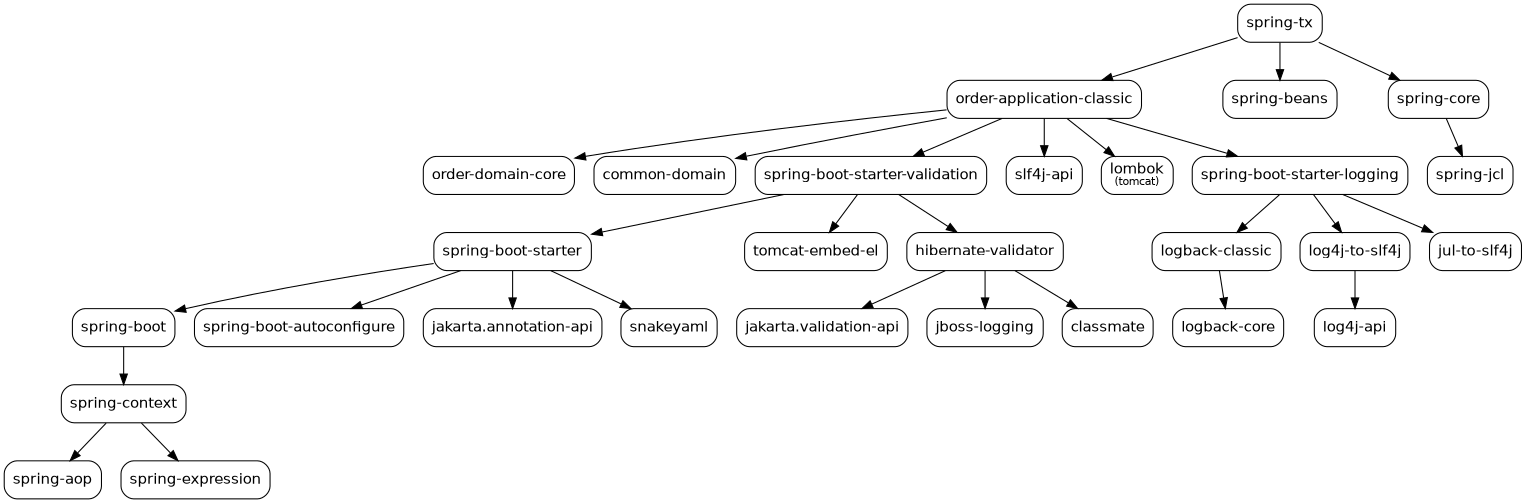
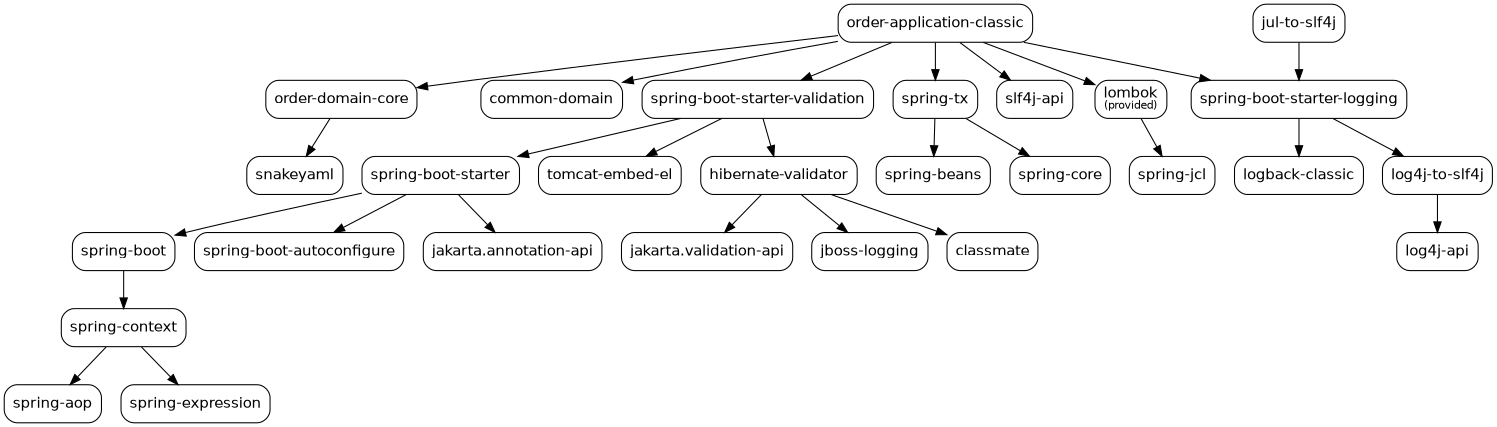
edge "spring-tx" -> "order-application-classic": reversed
edge "spring-core" -> "spring-jcl": now "lombok" -> "spring-jcl"
node "lombok": text "(tomcat)" -> "(provided)"
edge "spring-boot-starter-logging" -> "jul-to-slf4j": reversed
edge "spring-boot-starter" -> "snakeyaml": now "order-domain-core" -> "snakeyaml"
node "logback-core": removed
